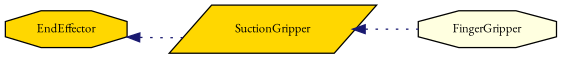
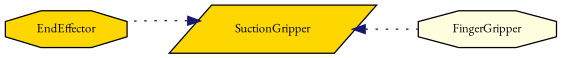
edge "SuctionGripper" -> "EndEffector": reversed
